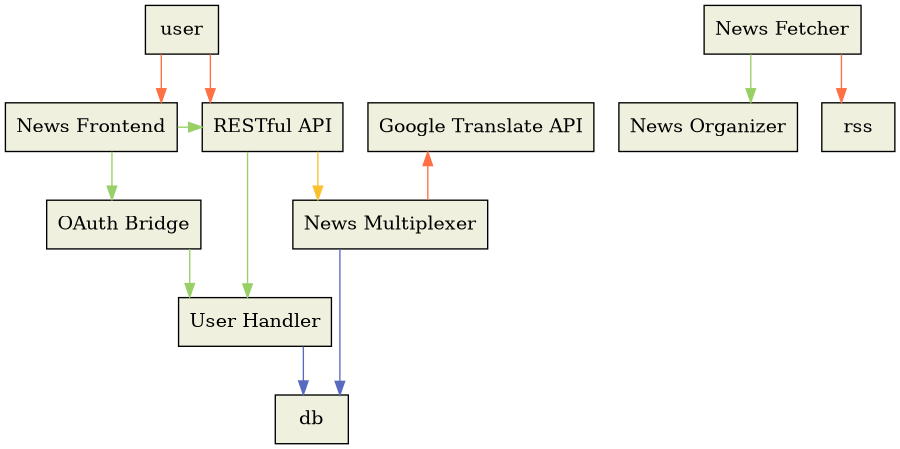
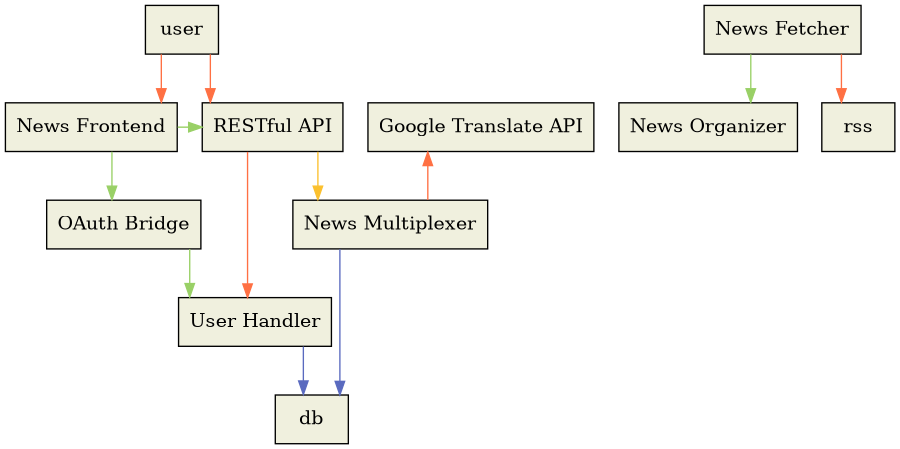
edge "RESTful API" -> "User Handler": color #99d066 -> #ff7043
